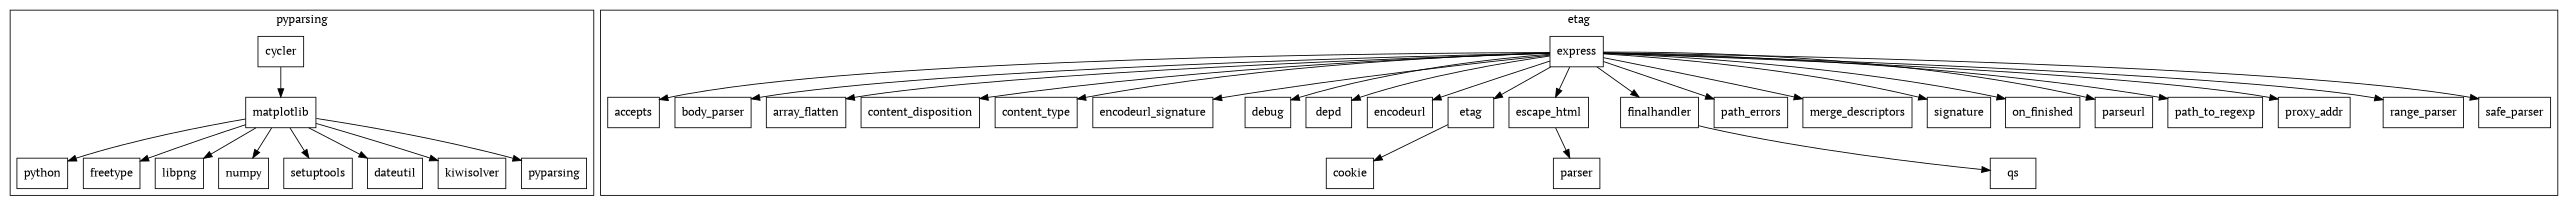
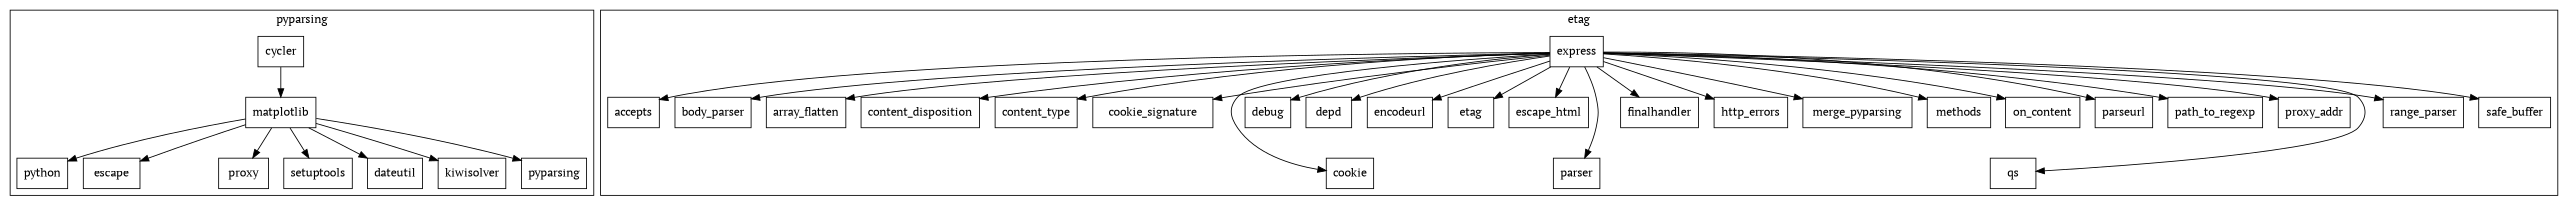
node "encodeurl_signature": label "encodeurl_signature" -> "cookie_signature"
node "path_errors": label "path_errors" -> "http_errors"
node "merge_descriptors": label "merge_descriptors" -> "merge_pyparsing"
node "signature": label "signature" -> "methods"
node "on_finished": label "on_finished" -> "on_content"
node "safe_parser": label "safe_parser" -> "safe_buffer"
edge "escape_html" -> "parser": now "express" -> "parser"
edge "etag" -> "cookie": now "express" -> "cookie"
edge "finalhandler" -> "qs": now "express" -> "qs"
node "freetype": label "freetype" -> "escape"
node "libpng": removed
node "numpy": label "numpy" -> "proxy"
